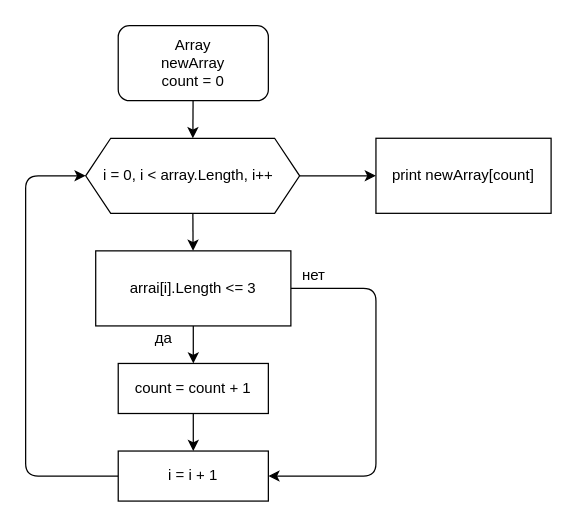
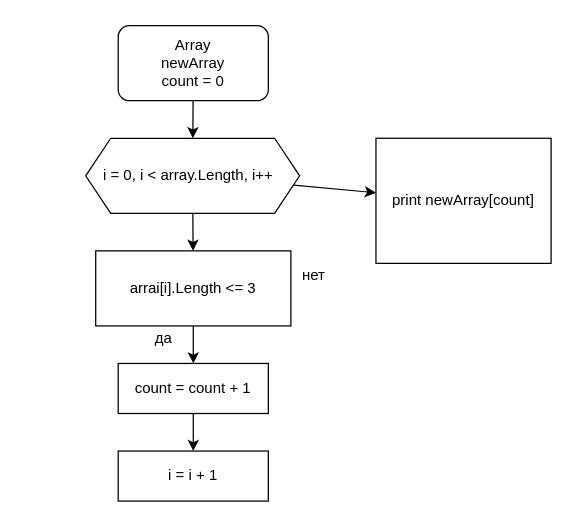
node "print newArray[count]": size 175x75 -> 175x125
edge "i = i + 1" -> "i = 0, i < array.Length, i++": removed
edge "arrai[i].Length <= 3" -> "i = i + 1": removed
